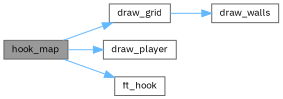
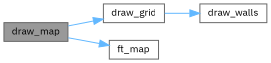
node "hook_map": label "hook_map" -> "draw_map"
node "draw_player": removed
node "ft_hook": label "ft_hook" -> "ft_map"
